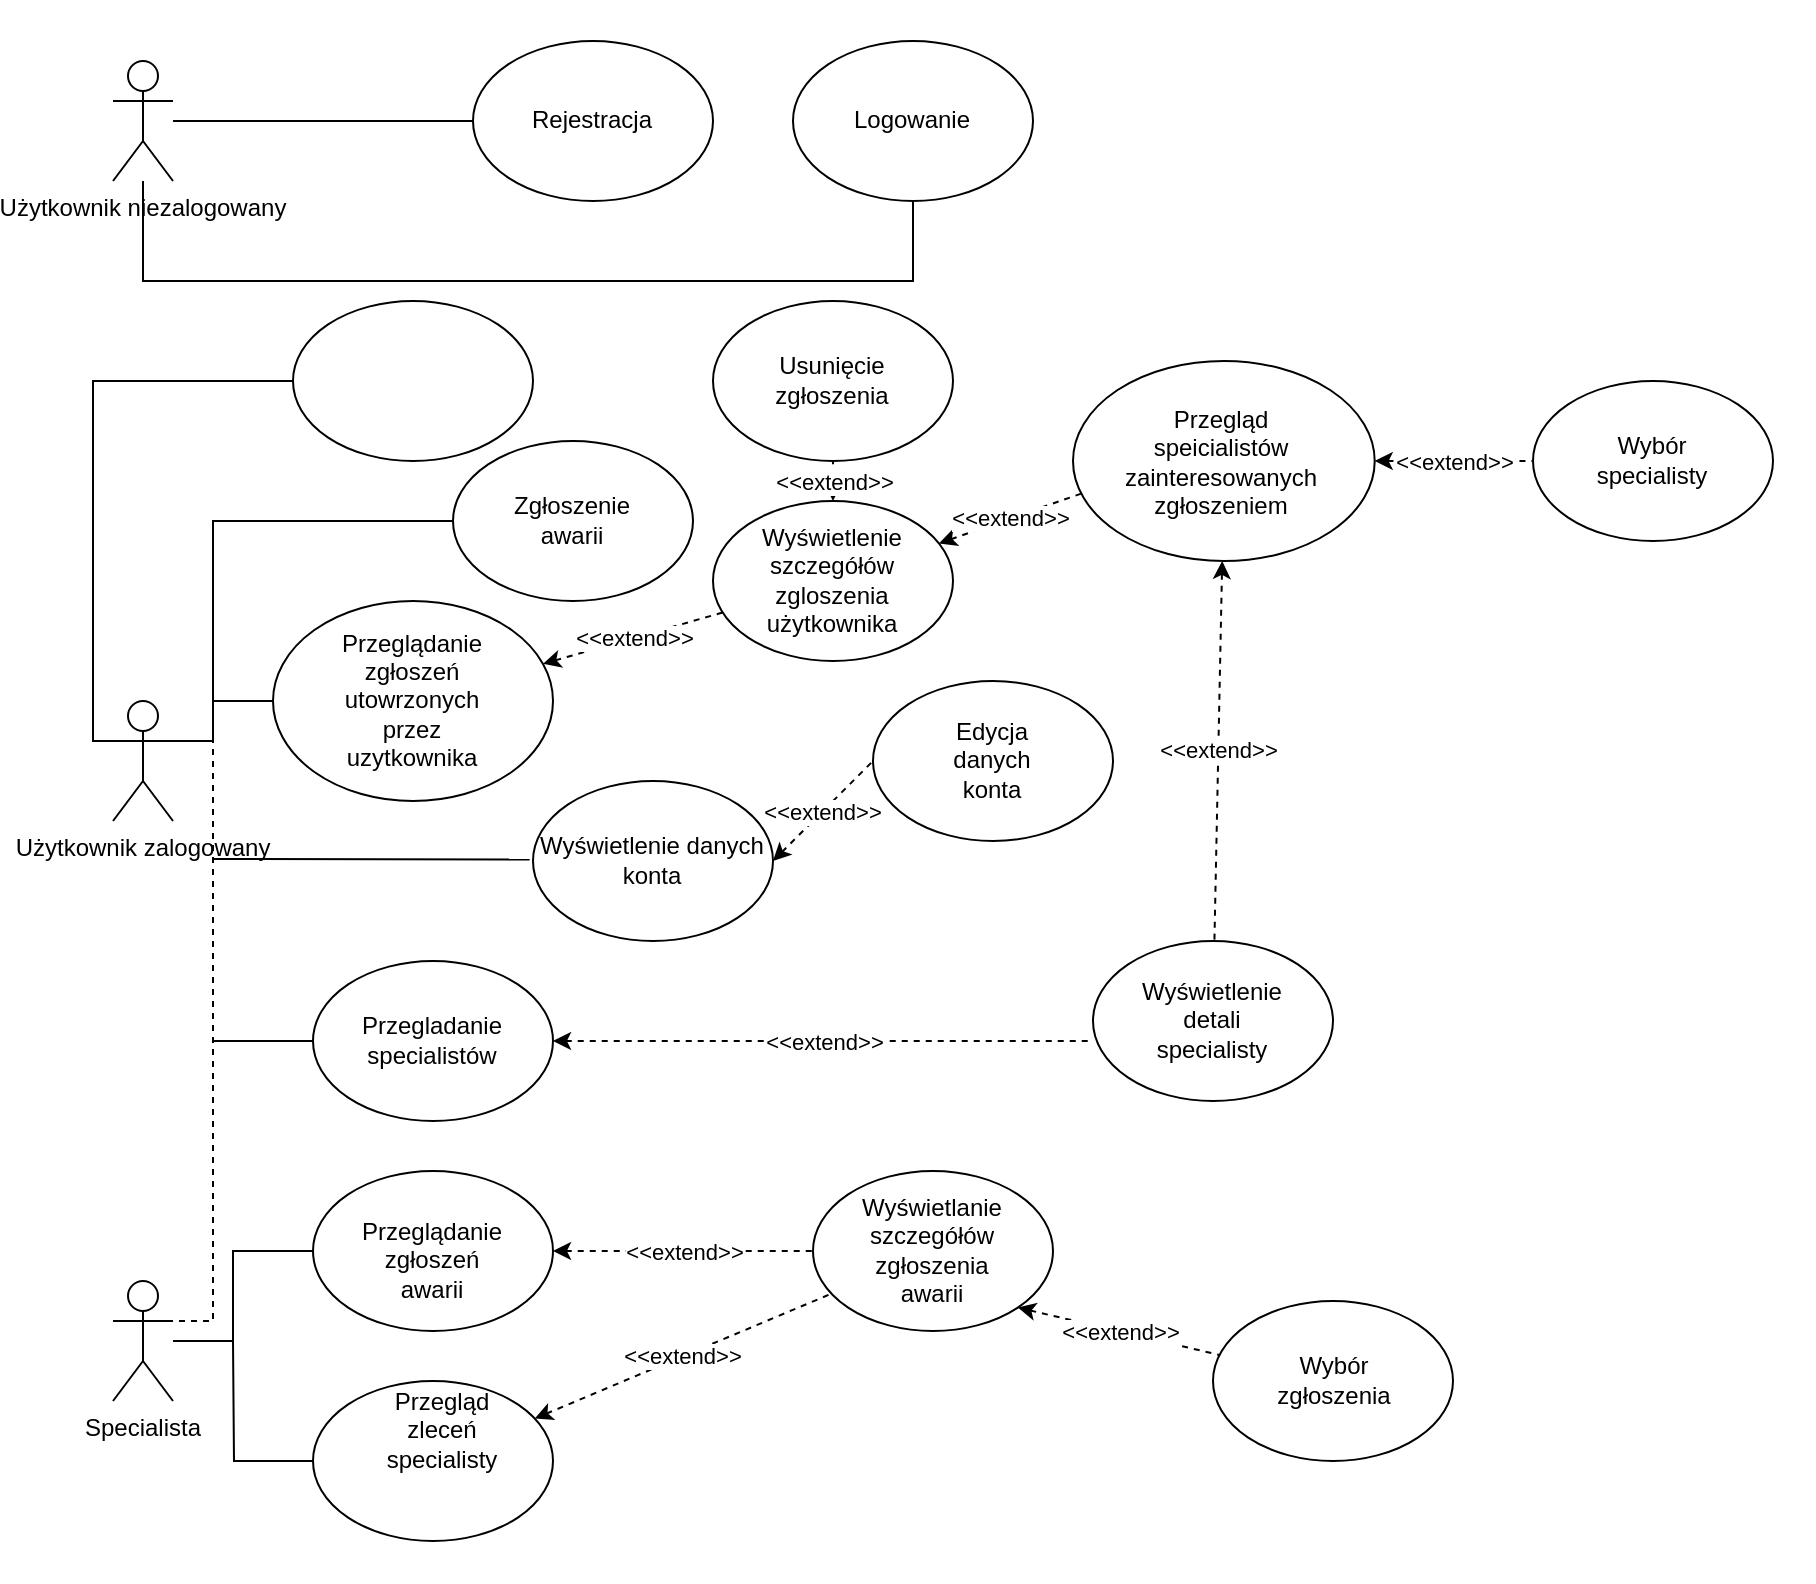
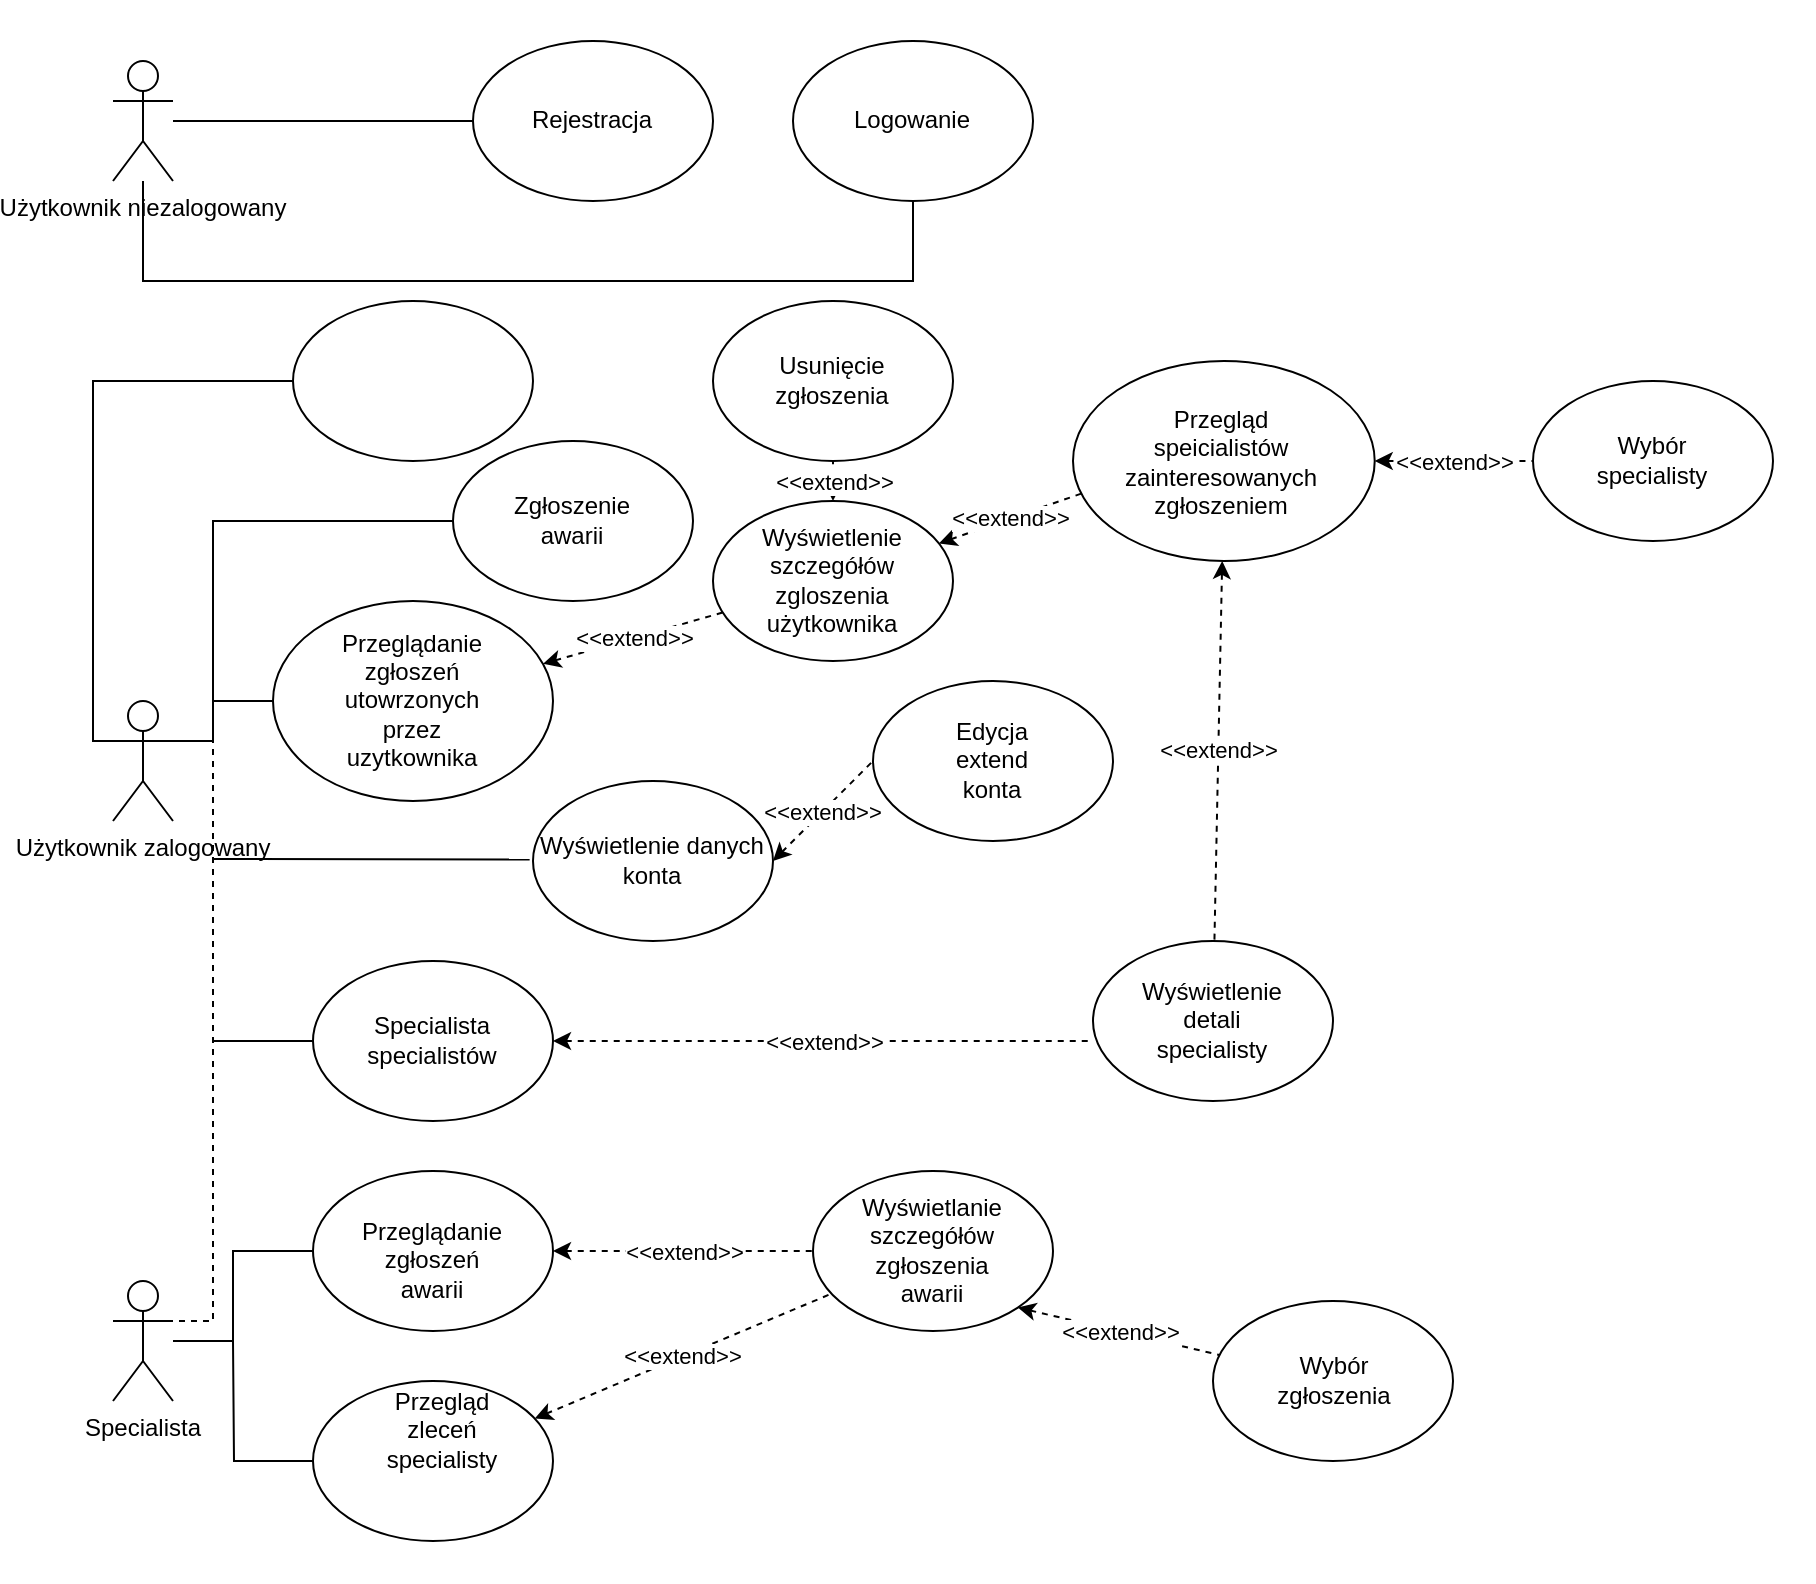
node "Edycja danych konta": label "Edycja danych konta" -> "Edycja extend konta"
node "Przegladanie specialistów": label "Przegladanie specialistów" -> "Specialista specialistów"
